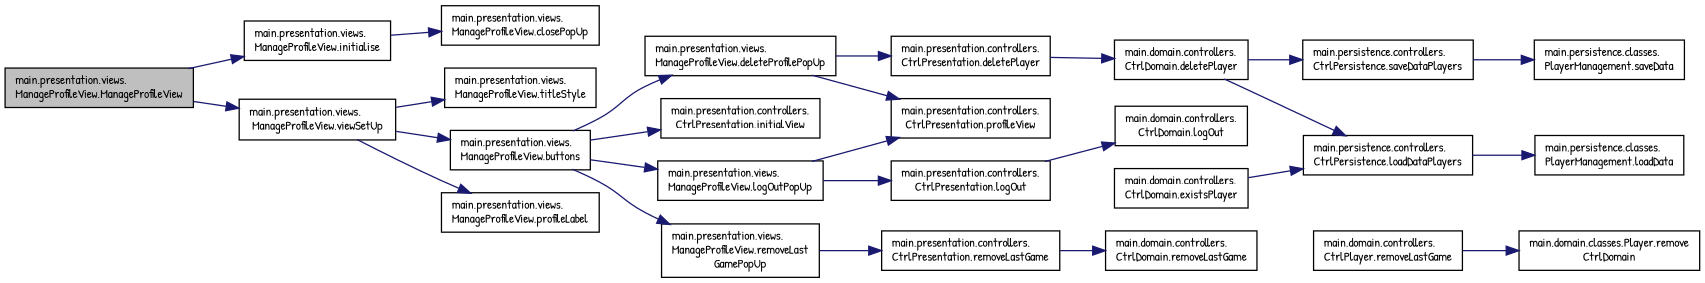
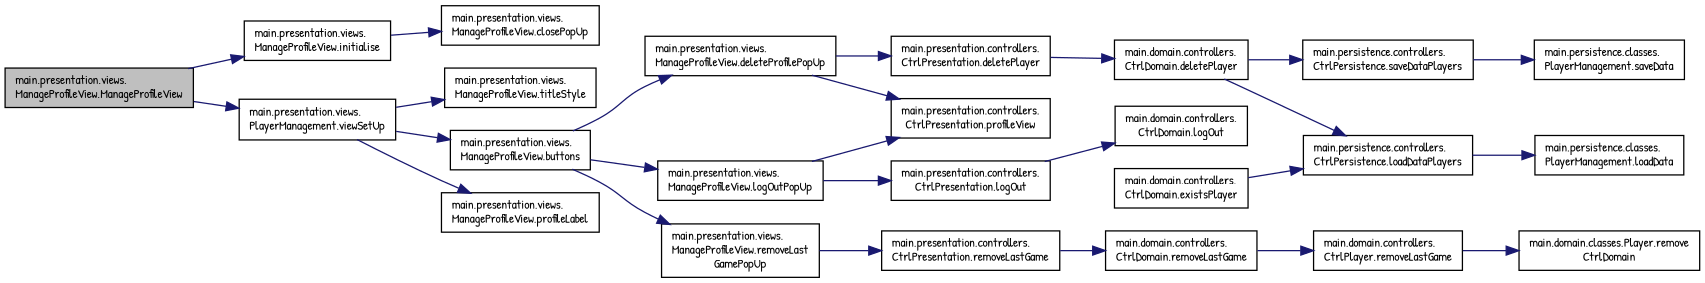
node "main.presentation.controllers. CtrlPresentation.initialView": removed
node "main.presentation.views. ManageProfileView.viewSetUp": label "main.presentation.views. ManageProfileView.viewSetUp" -> "main.presentation.views. PlayerManagement.viewSetUp"
edge "main.domain.controllers. CtrlDomain.removeLastGame" -> "main.domain.controllers. CtrlPlayer.removeLastGame": added
